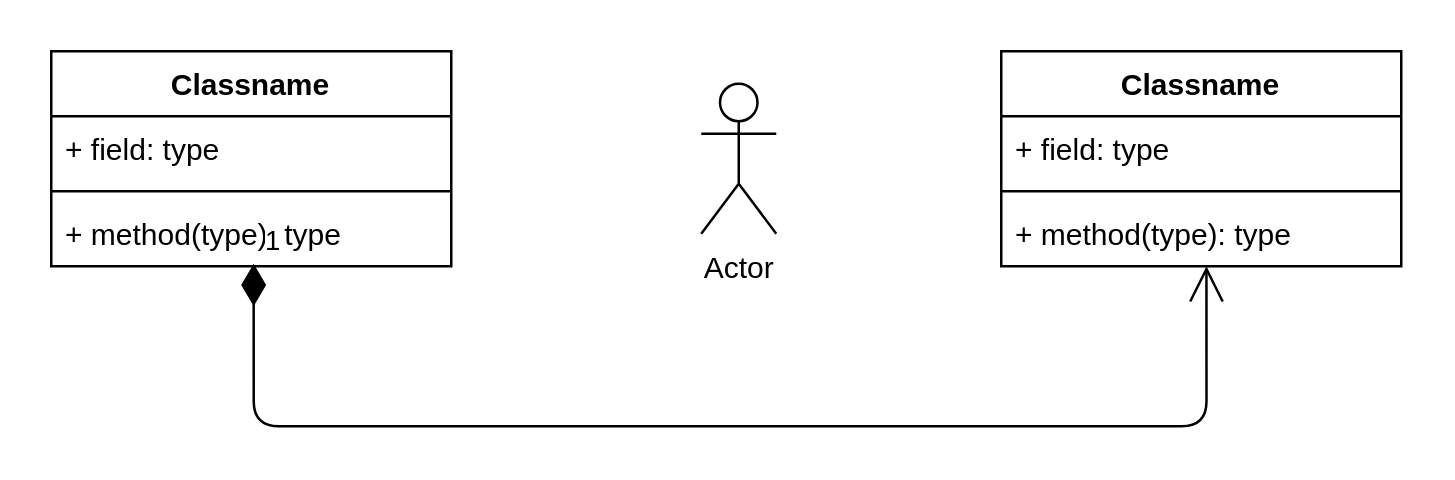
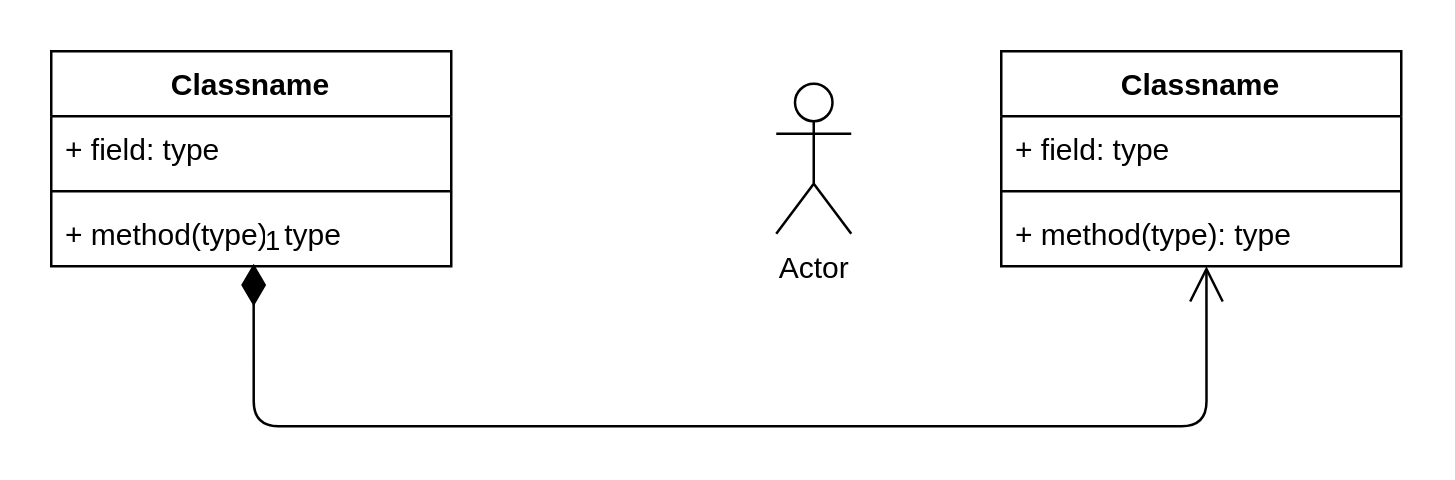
node "Actor": moved (739, 159) -> (814, 159)
